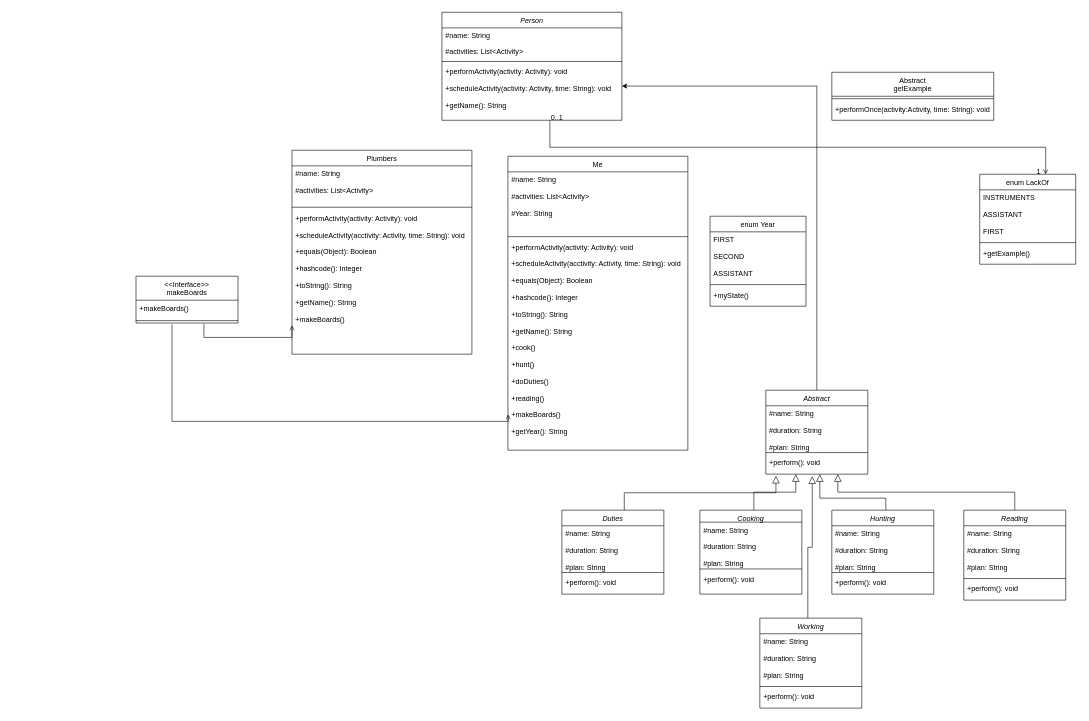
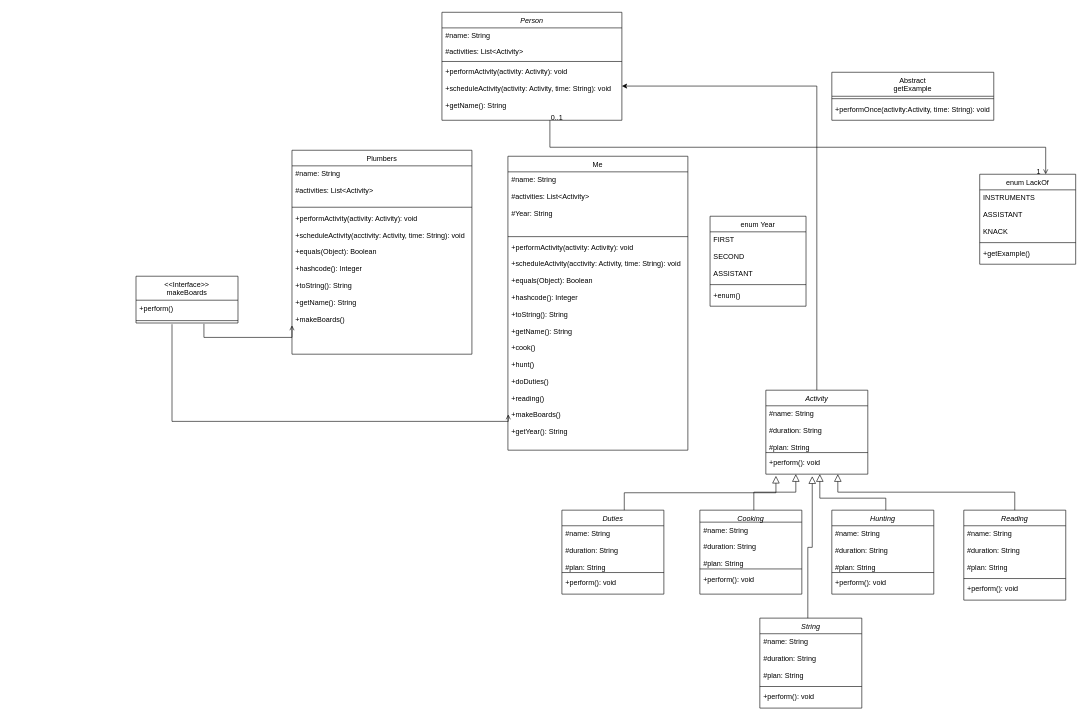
node "INSTRUMENTS ASSISTANT FIRST": label "INSTRUMENTS ASSISTANT FIRST" -> "INSTRUMENTS ASSISTANT KNACK"
node "+myState()": label "+myState()" -> "+enum()"
node "+makeBoards()": label "+makeBoards()" -> "+perform()"
node "Abstract": label "Abstract" -> "Activity"
node "Working": label "Working" -> "String"
